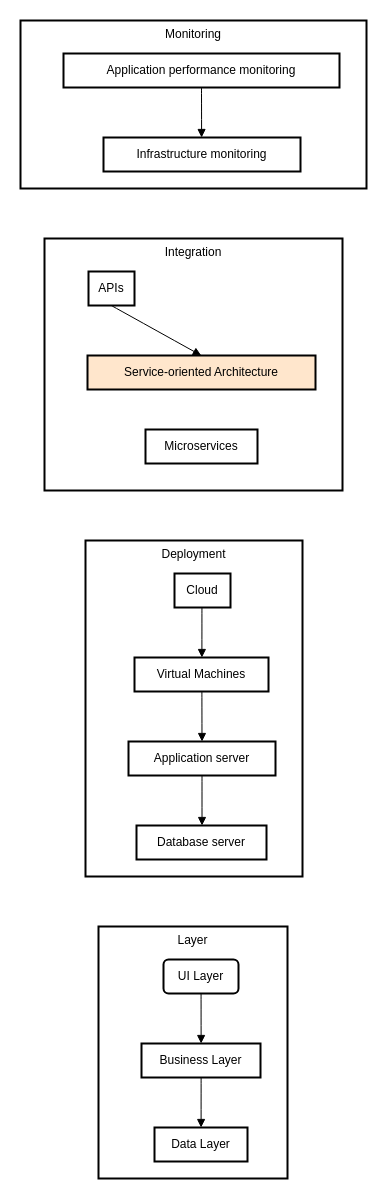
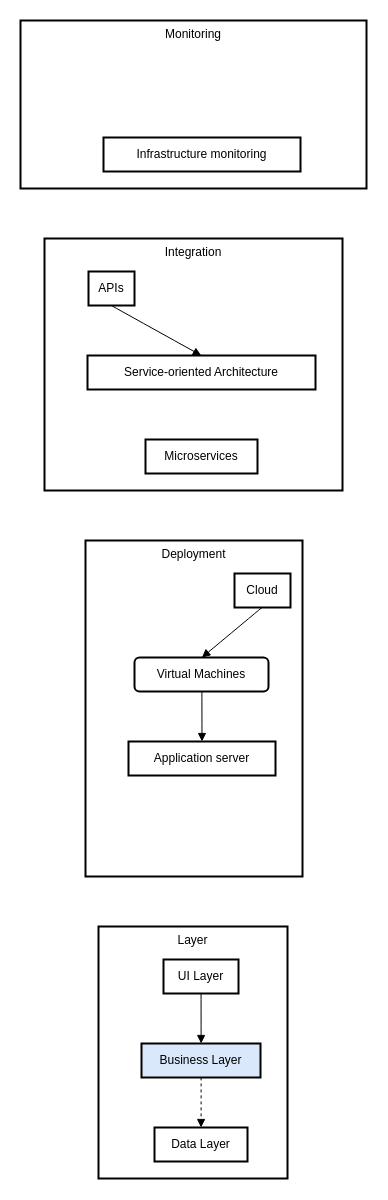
node "Application performance monitoring": removed
edge "Application performance monitoring" -> "Infrastructure monitoring": removed
node "Service-oriented Architecture": fillcolor #ffe6cc -> #ffffff
node "Microservices": moved (202, 447) -> (202, 457)
node "Cloud": moved (203, 591) -> (263, 591)
node "Virtual Machines": shape rectangle -> rounded rectangle
edge "Application server" -> "Database server": removed
node "Database server": removed
node "UI Layer": shape rounded rectangle -> rectangle
node "Business Layer": fillcolor #ffffff -> #dae8fc
edge "Business Layer" -> "Data Layer": style solid -> dashed
